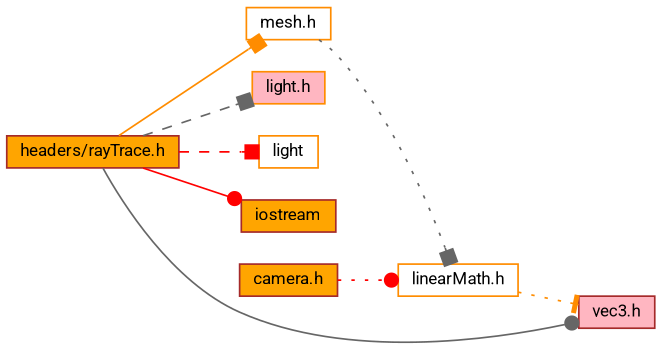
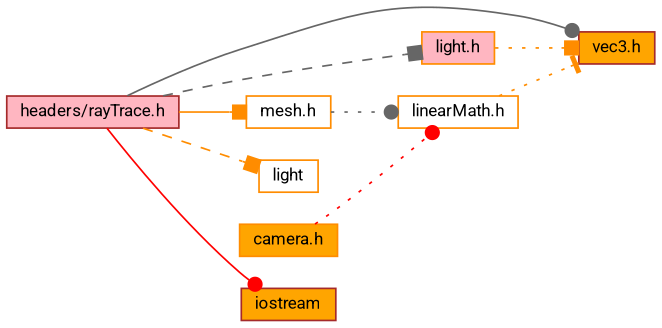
edge "light.h" -> "vec3.h": added
edge "mesh.h" -> "linearMath.h": arrowhead box -> dot
node "headers/rayTrace.h": fillcolor orange -> lightpink
edge "headers/rayTrace.h" -> "light": color red -> darkorange
node "camera.h": color brown -> darkorange
node "vec3.h": fillcolor lightpink -> orange
